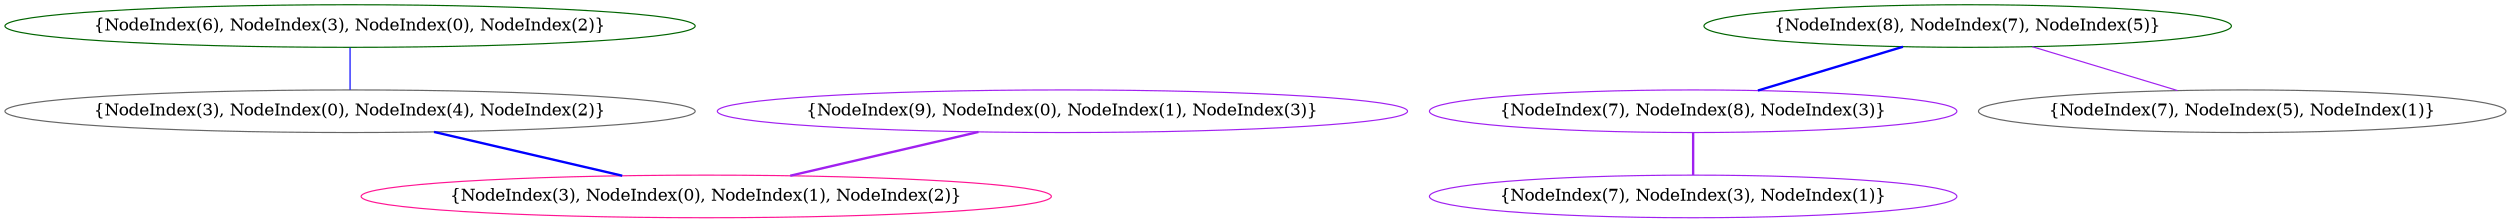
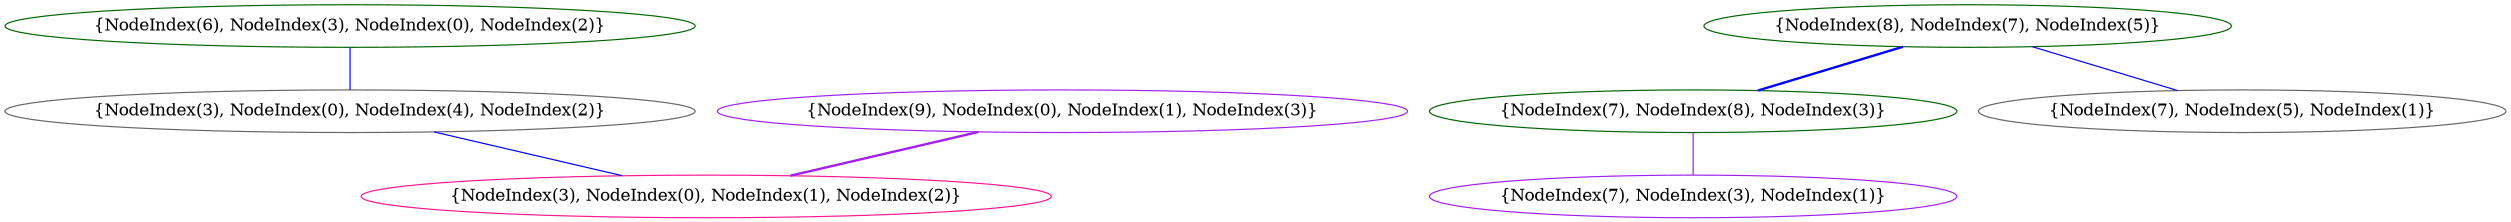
edge "{NodeIndex(8), NodeIndex(7), NodeIndex(5)}" -- "{NodeIndex(7), NodeIndex(5), NodeIndex(1)}": color purple -> blue
node "{NodeIndex(7), NodeIndex(8), NodeIndex(3)}": color purple -> darkgreen
edge "{NodeIndex(3), NodeIndex(0), NodeIndex(4), NodeIndex(2)}" -- "{NodeIndex(3), NodeIndex(0), NodeIndex(1), NodeIndex(2)}": style bold -> solid
edge "{NodeIndex(7), NodeIndex(8), NodeIndex(3)}" -- "{NodeIndex(7), NodeIndex(3), NodeIndex(1)}": style bold -> solid
